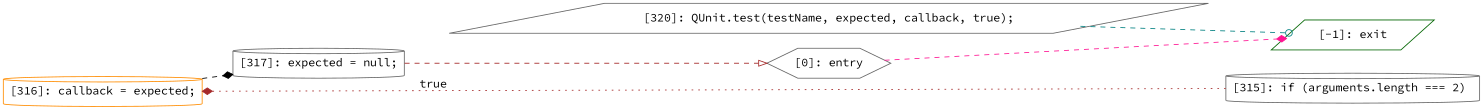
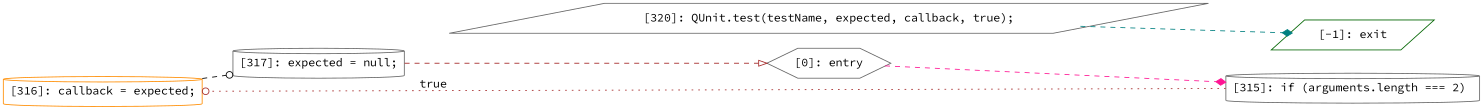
edge "[320]: QUnit.test(testName, expected, callback, true);" -> "[-1]: exit": arrowhead odot -> diamond
edge "[0]: entry" -> "[-1]: exit": now "[0]: entry" -> "[315]: if (arguments.length === 2)"
edge "[316]: callback = expected;" -> "[317]: expected = null;": arrowhead diamond -> odot
edge "[315]: if (arguments.length === 2)" -> "[316]: callback = expected;": arrowhead diamond -> odot
